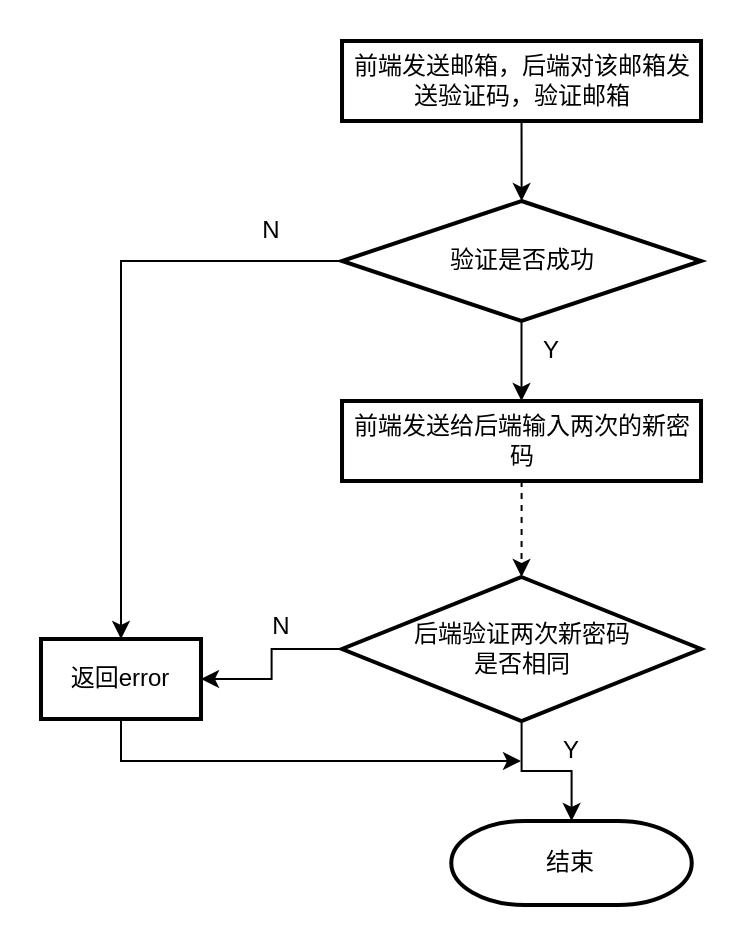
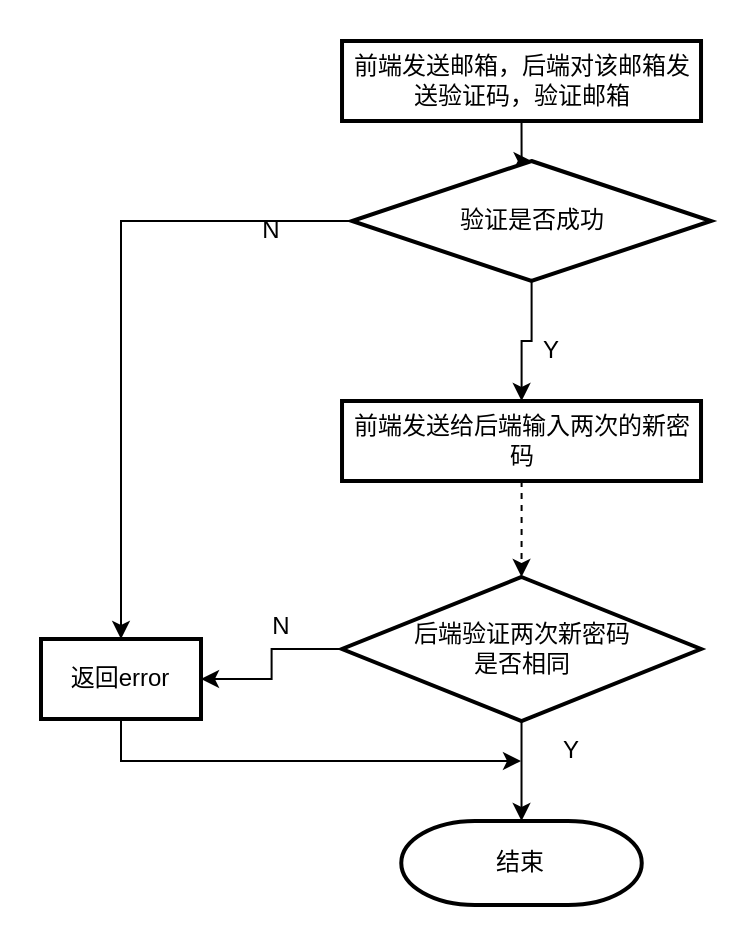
node "验证是否成功": moved (522, 261) -> (532, 221)
node "结束": moved (572, 863) -> (522, 863)
